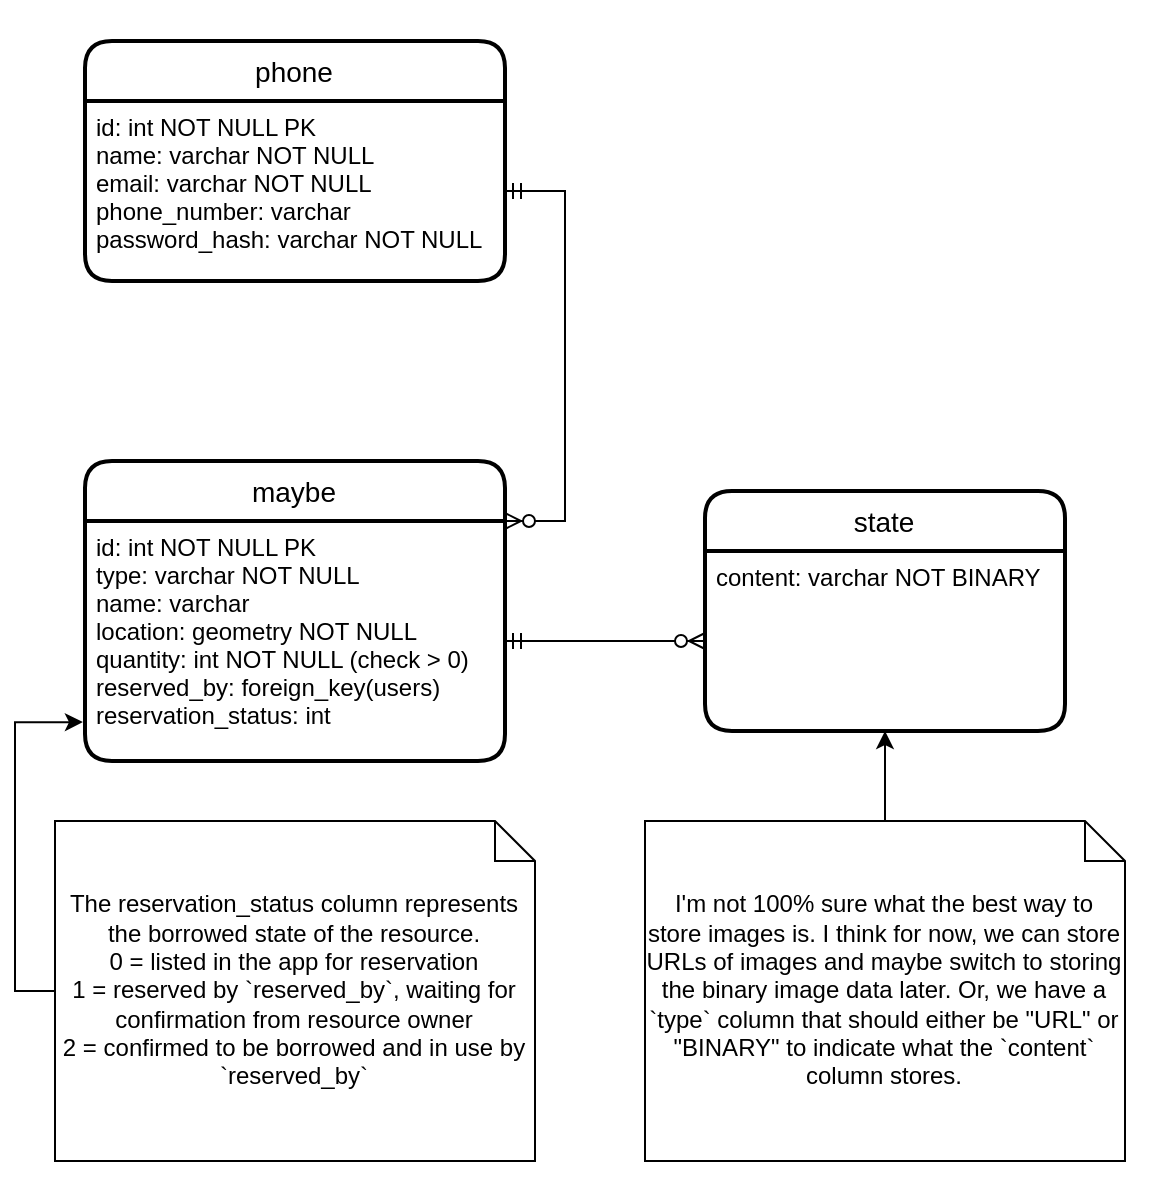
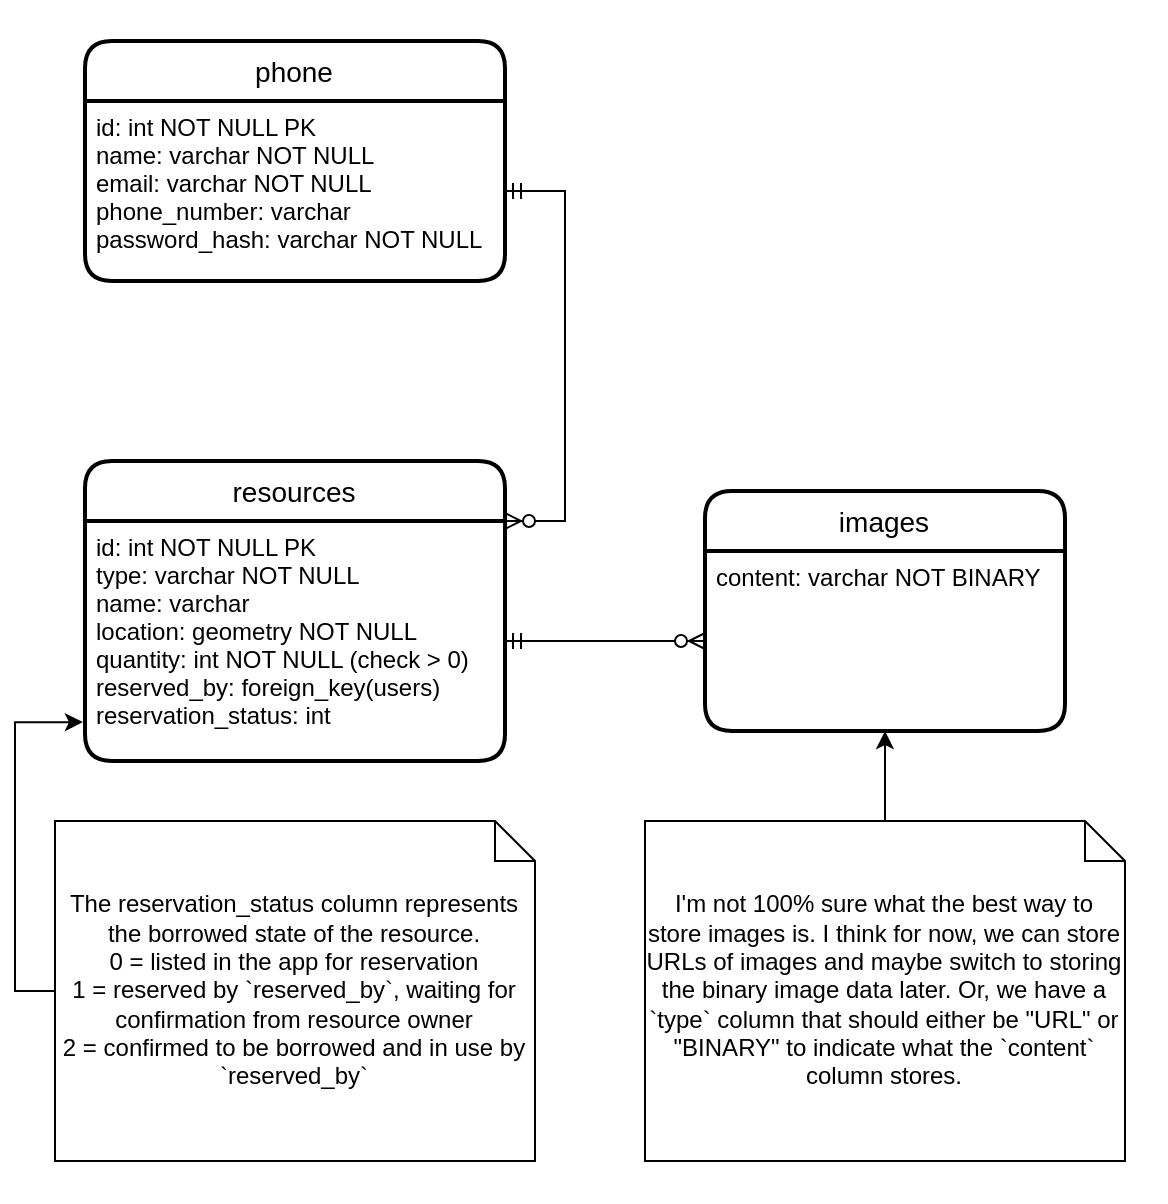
node "maybe": label "maybe" -> "resources"
node "state": label "state" -> "images"
